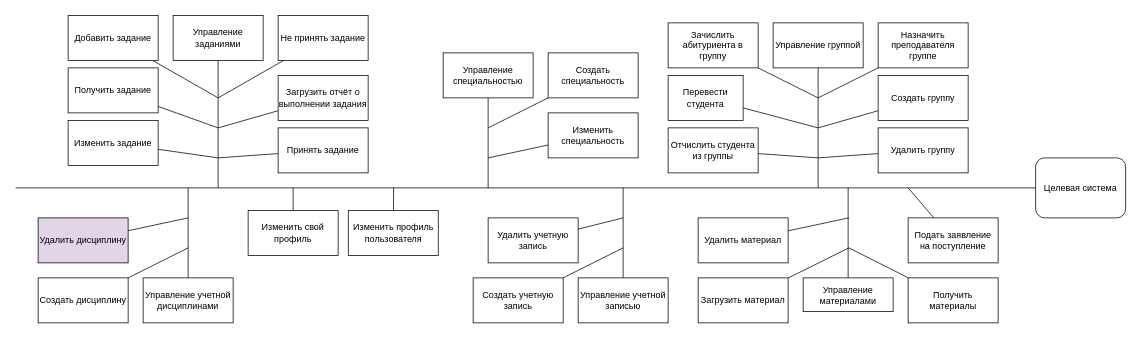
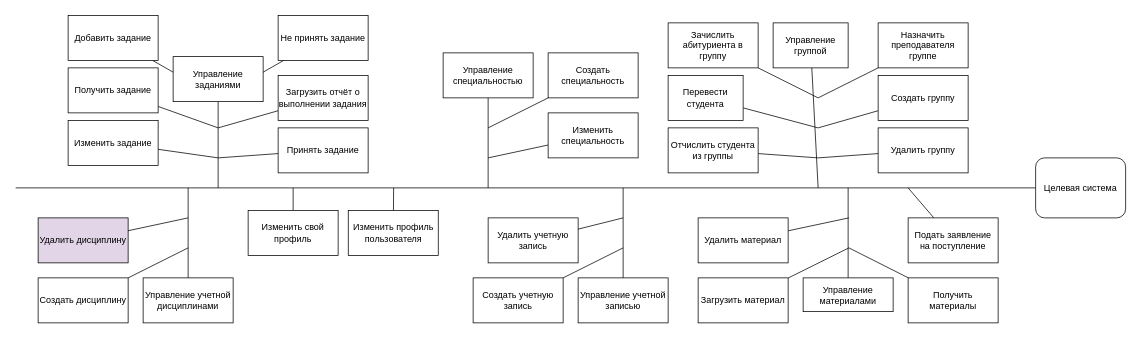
node "Управление заданиями": moved (218, 38) -> (218, 79)
node "Управление группой": size 90x45 -> 75x45
